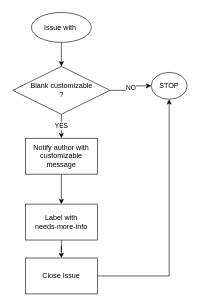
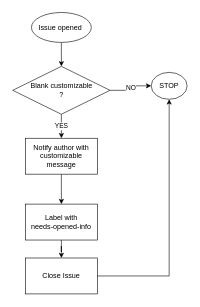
node "Issue with": label "Issue with" -> "Issue opened"
node "Label with needs-more-info": label "Label with needs-more-info" -> "Label with needs-opened-info"
